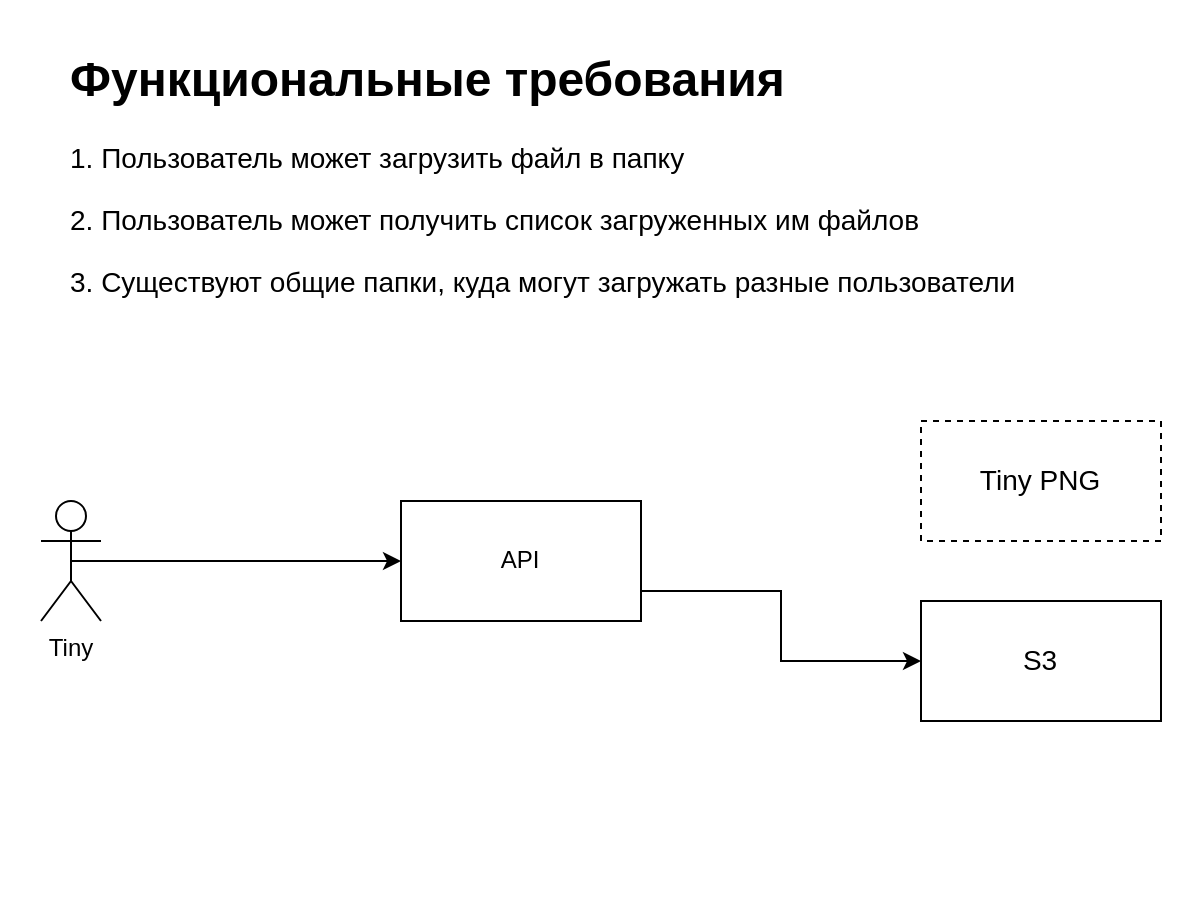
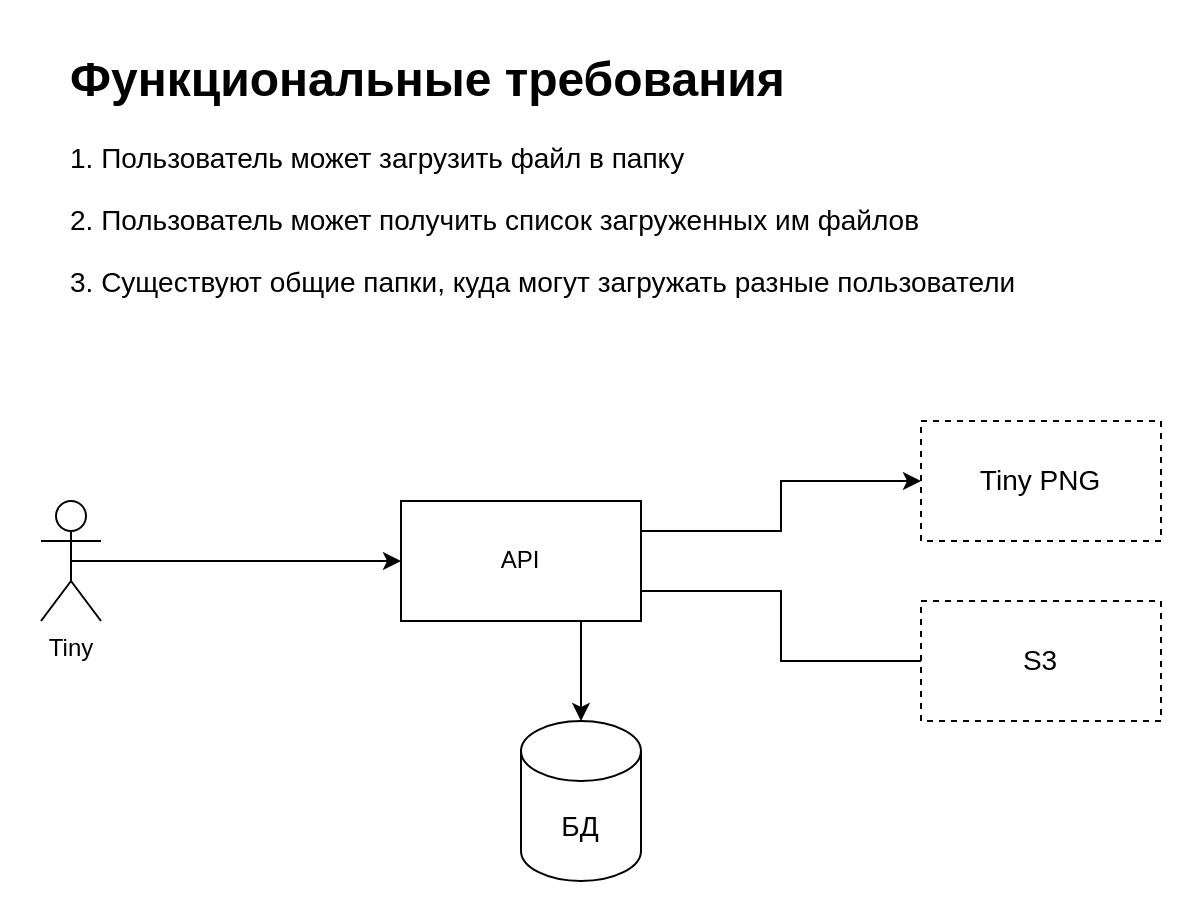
edge "API" -> "Tiny PNG": added
edge "API" -> "S3": arrowhead classic -> none
node "S3": style solid -> dashed
edge "API" -> "БД": added
node "БД": added
